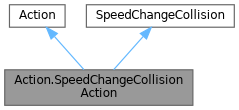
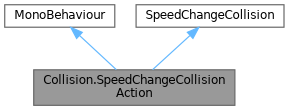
node "Action": label "Action" -> "MonoBehaviour"
node "Action.SpeedChangeCollision Action": label "Action.SpeedChangeCollision Action" -> "Collision.SpeedChangeCollision Action"
